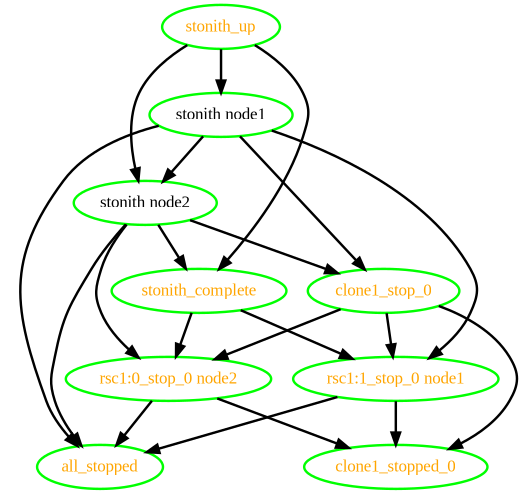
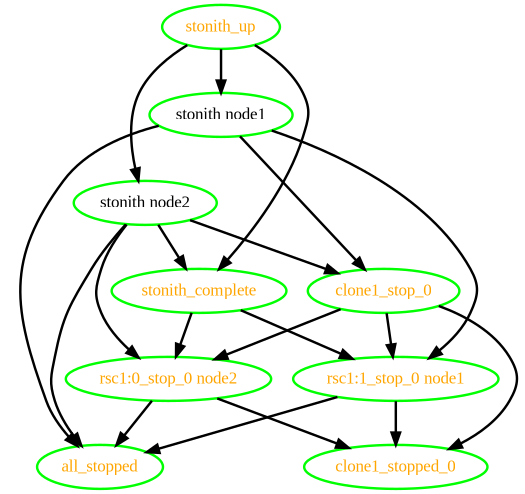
edge "stonith node1" -> "stonith node2": removed
